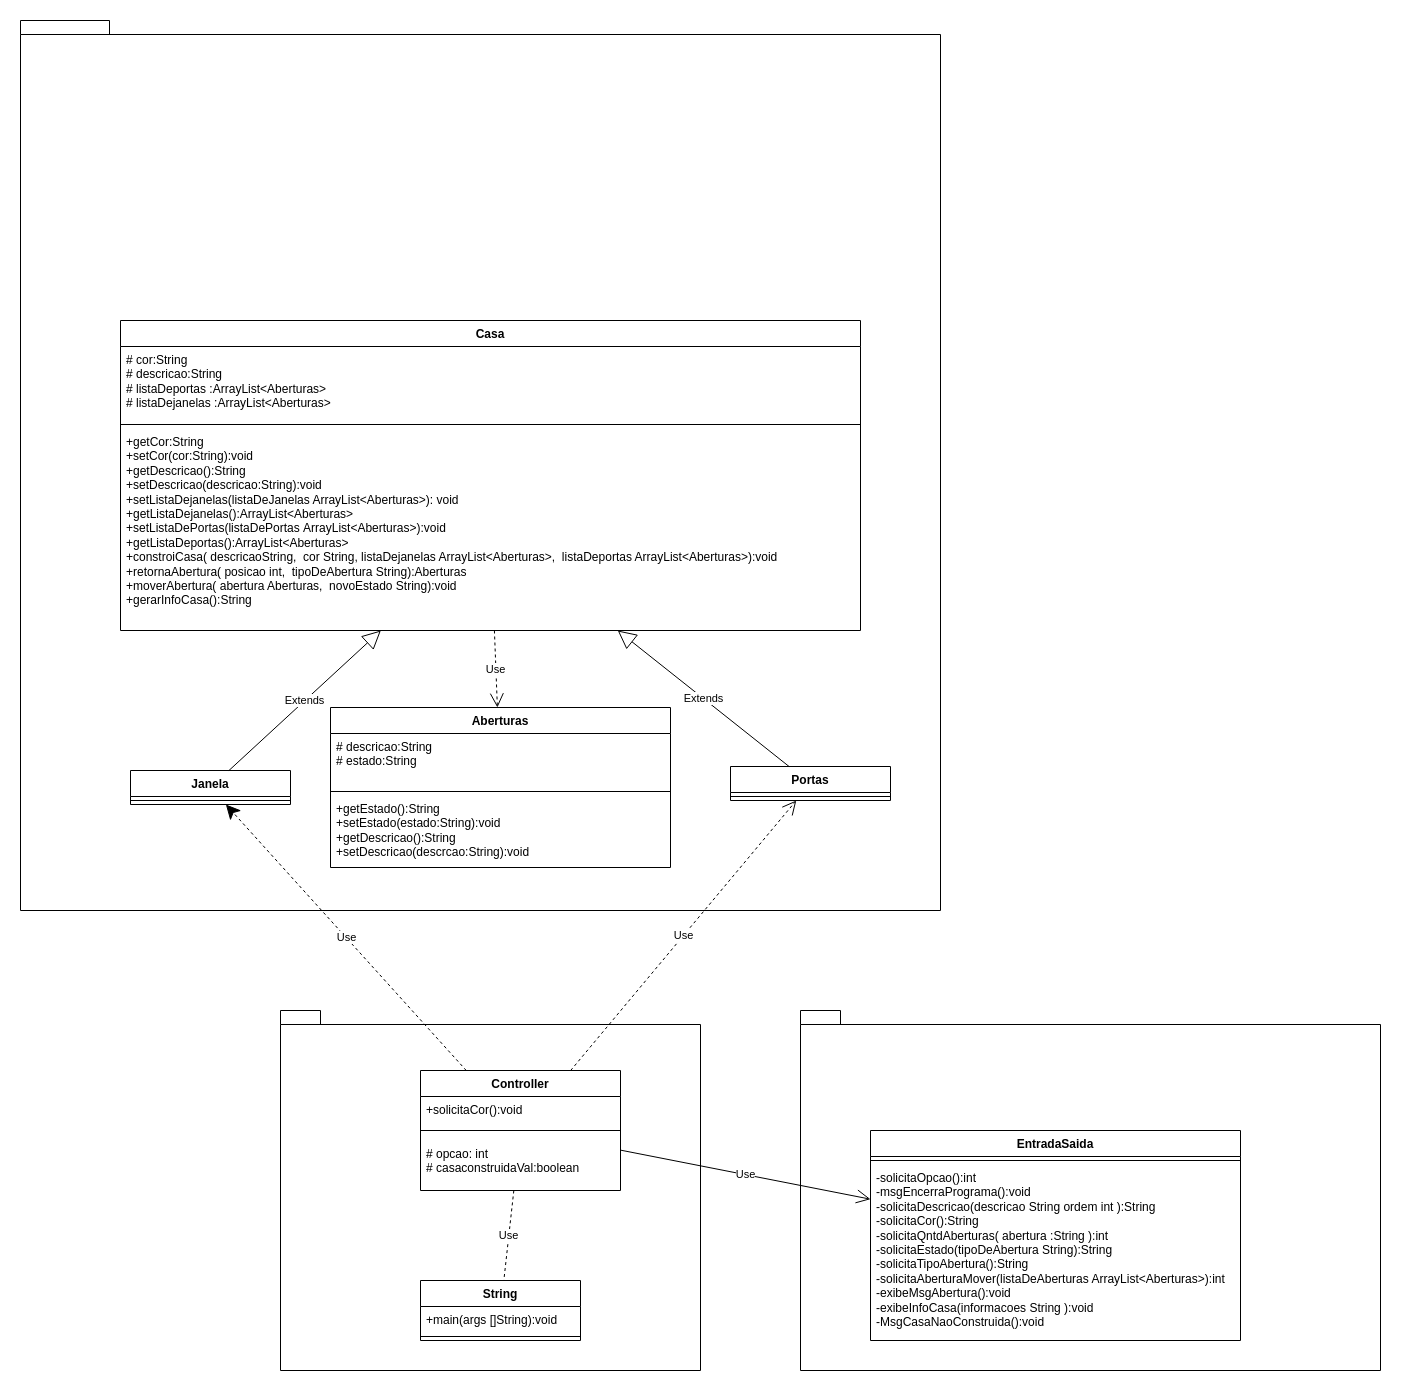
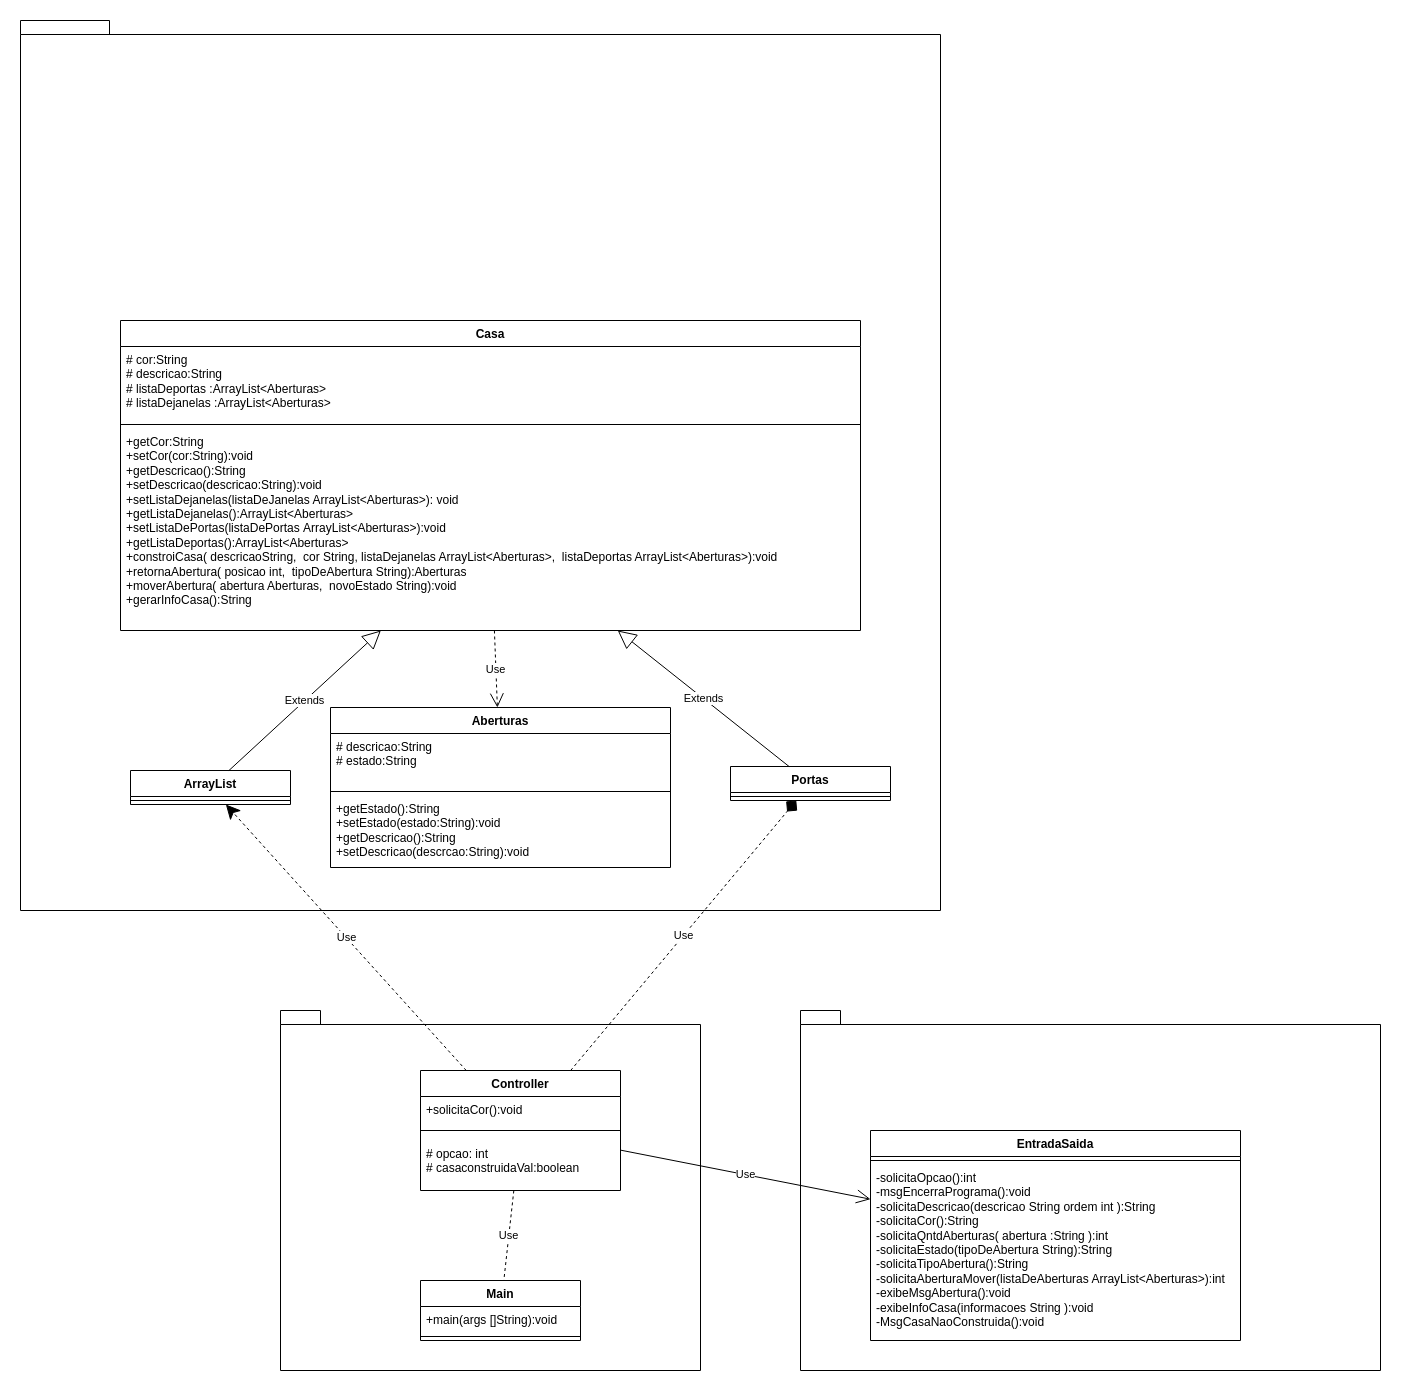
node "Janela": label "Janela" -> "ArrayList"
edge "Controller" -> "Portas": arrowhead open -> diamond
node "String": label "String" -> "Main"
